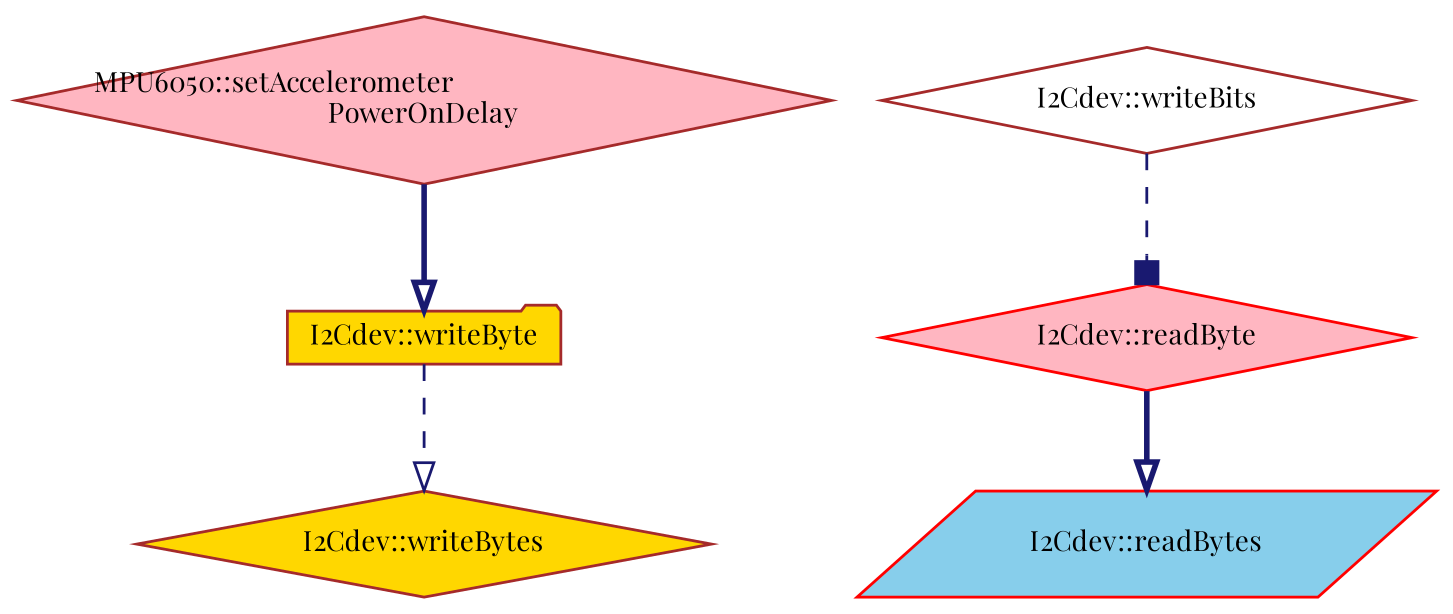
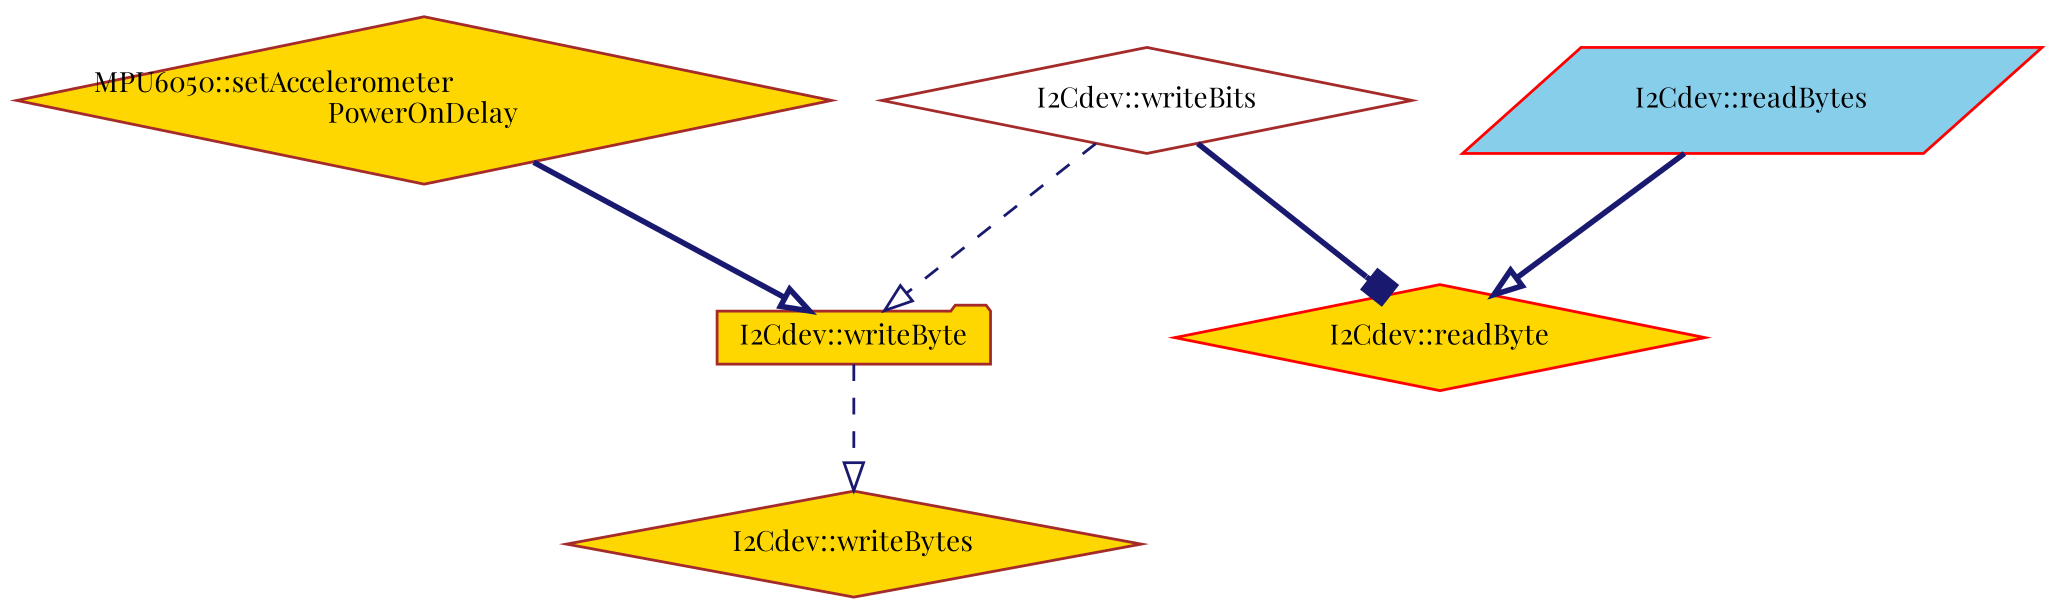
node "MPU6050::setAccelerometer PowerOnDelay": fillcolor lightpink -> gold
edge "I2Cdev::writeBits" -> "I2Cdev::readByte": style dashed -> bold
edge "I2Cdev::writeBits" -> "I2Cdev::writeByte": added
node "I2Cdev::readByte": fillcolor lightpink -> gold
edge "I2Cdev::readByte" -> "I2Cdev::readBytes": reversed
